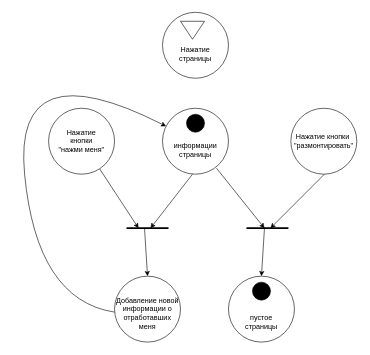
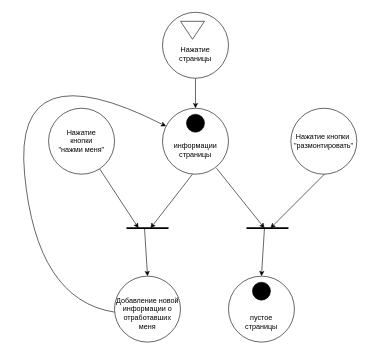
edge "Нажатие страницы" -> "информации страницы": added
